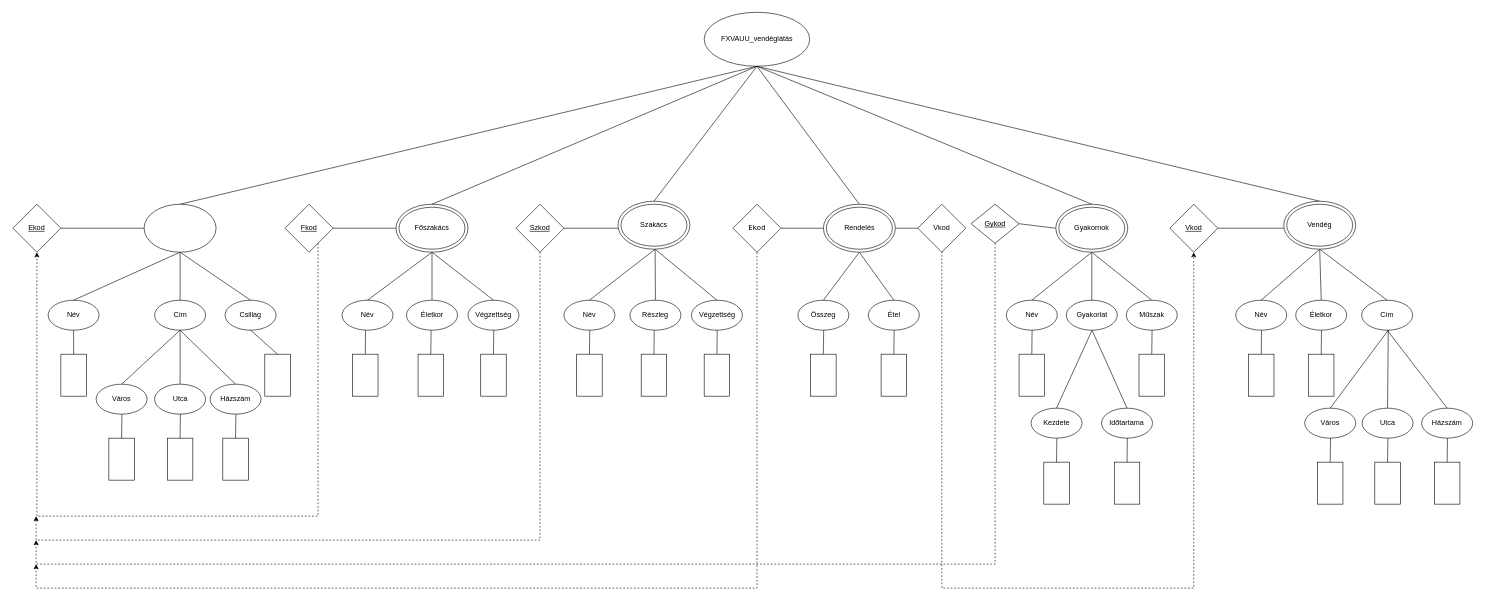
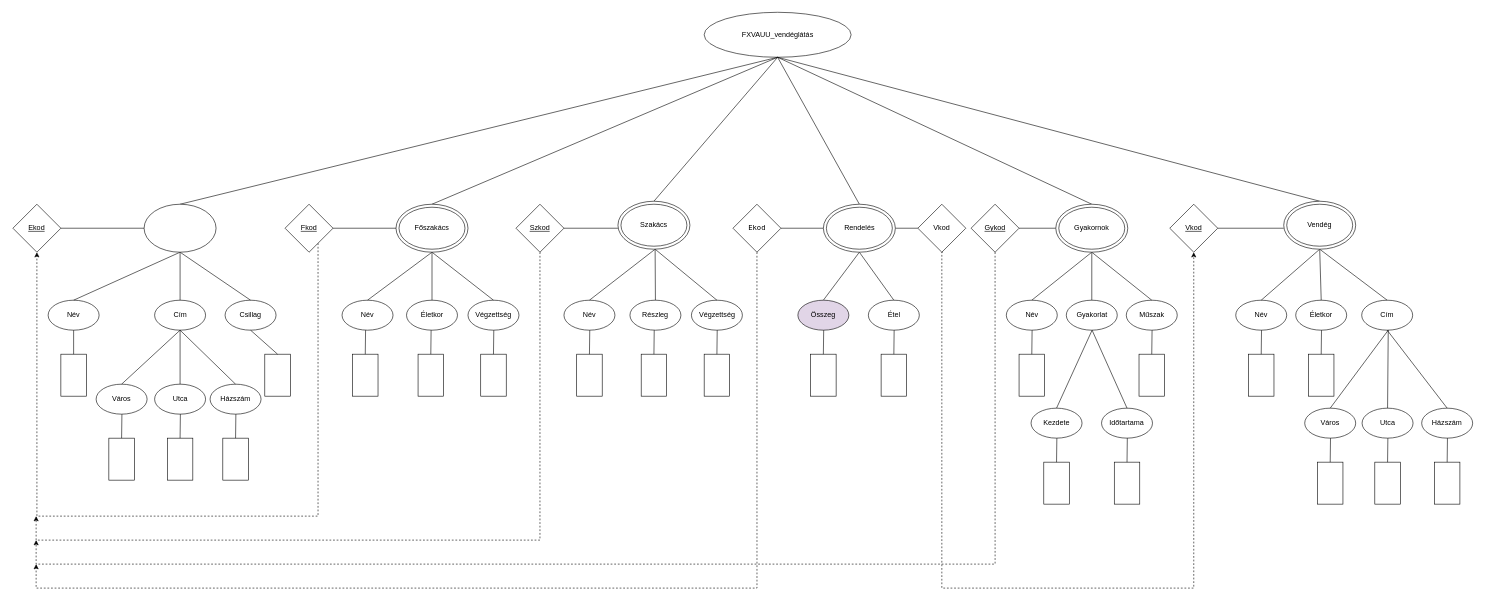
node "FXVAUU_vendéglátás": size 106x54 -> 147x45
node "Gykod": size 48x39 -> 48x48
node "Összeg": fillcolor #ffffff -> #e1d5e7
